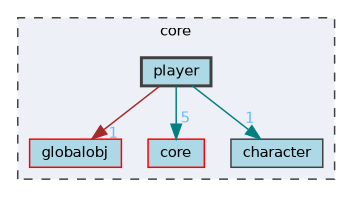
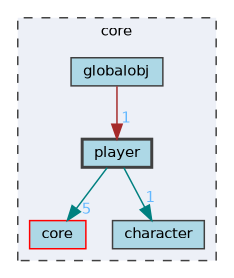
edge "player" -> "globalobj": reversed
node "globalobj": color red -> grey25
